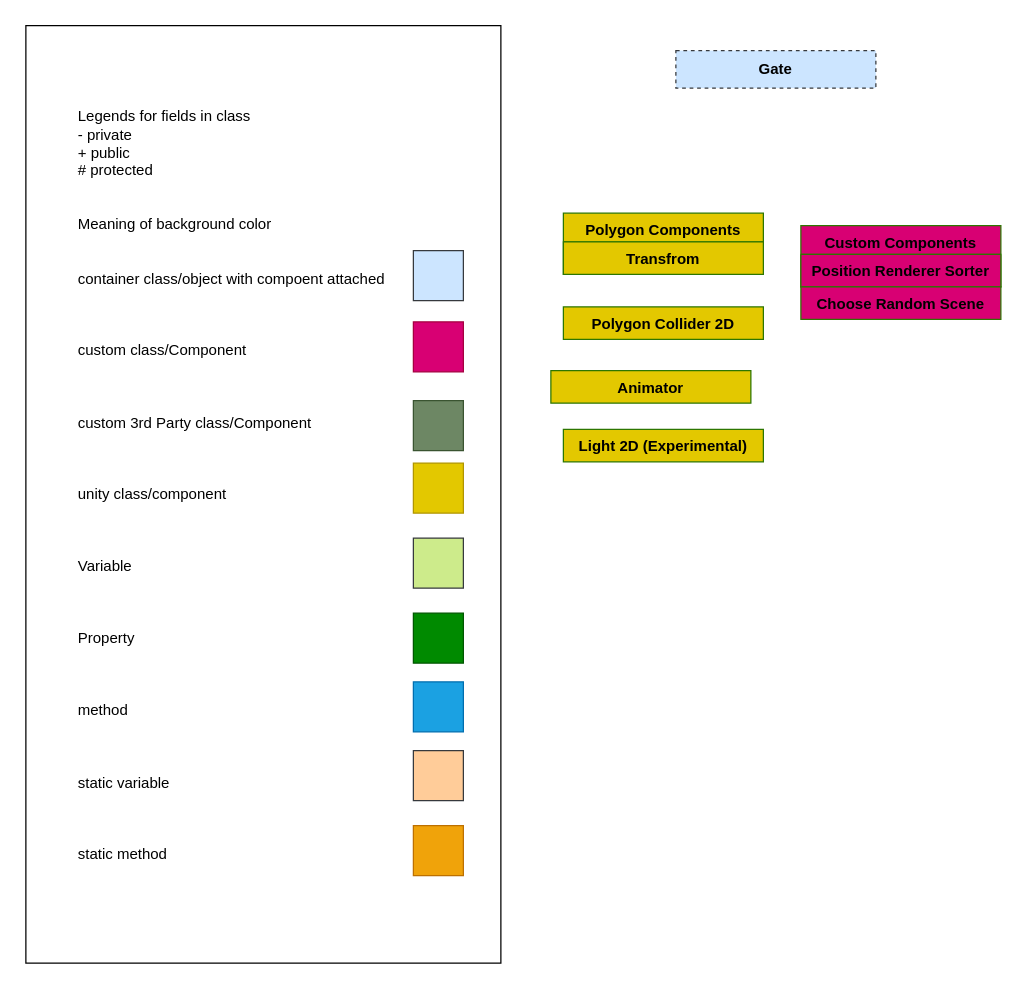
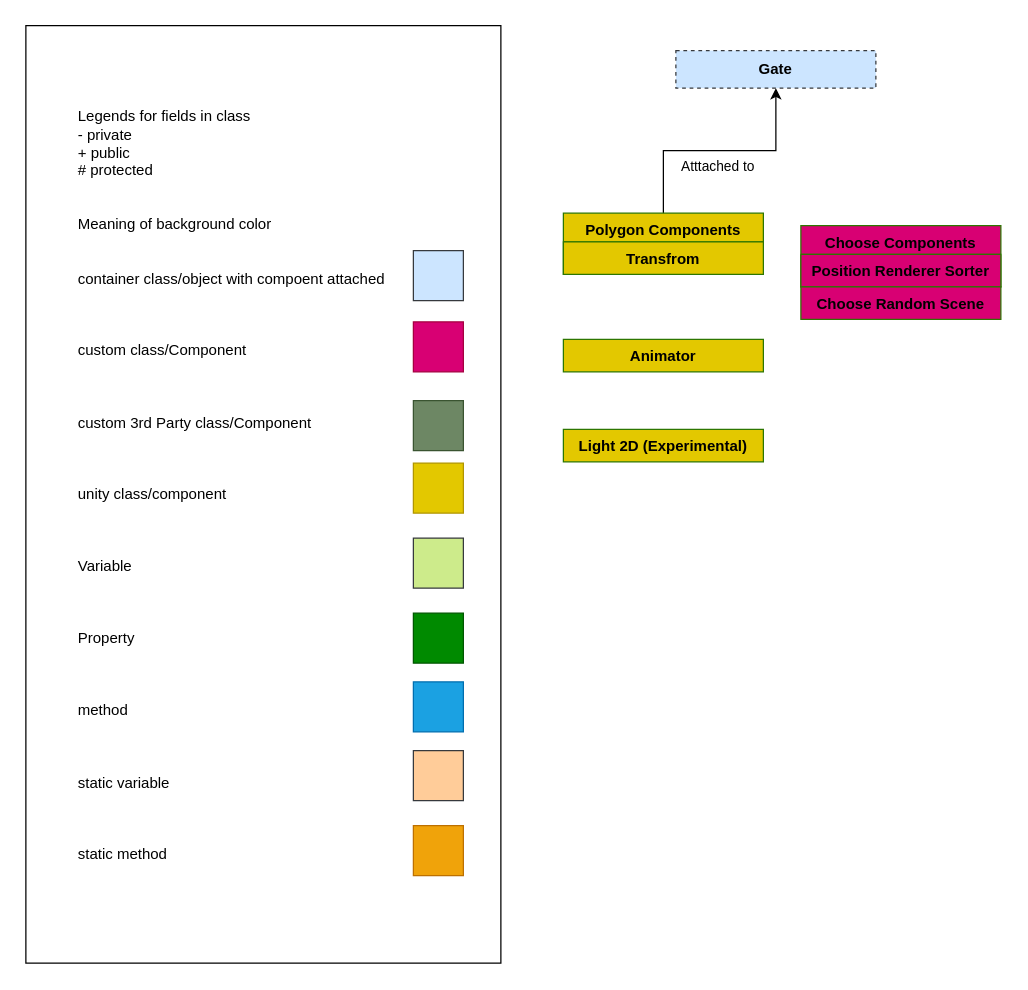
edge "Polygon Components" -> "Gate": added, label "Atttached to"
node "Custom Components": label "Custom Components" -> "Choose Components"
node "Polygon Collider 2D": removed
node "Animator": moved (651, 387) -> (663, 356)
